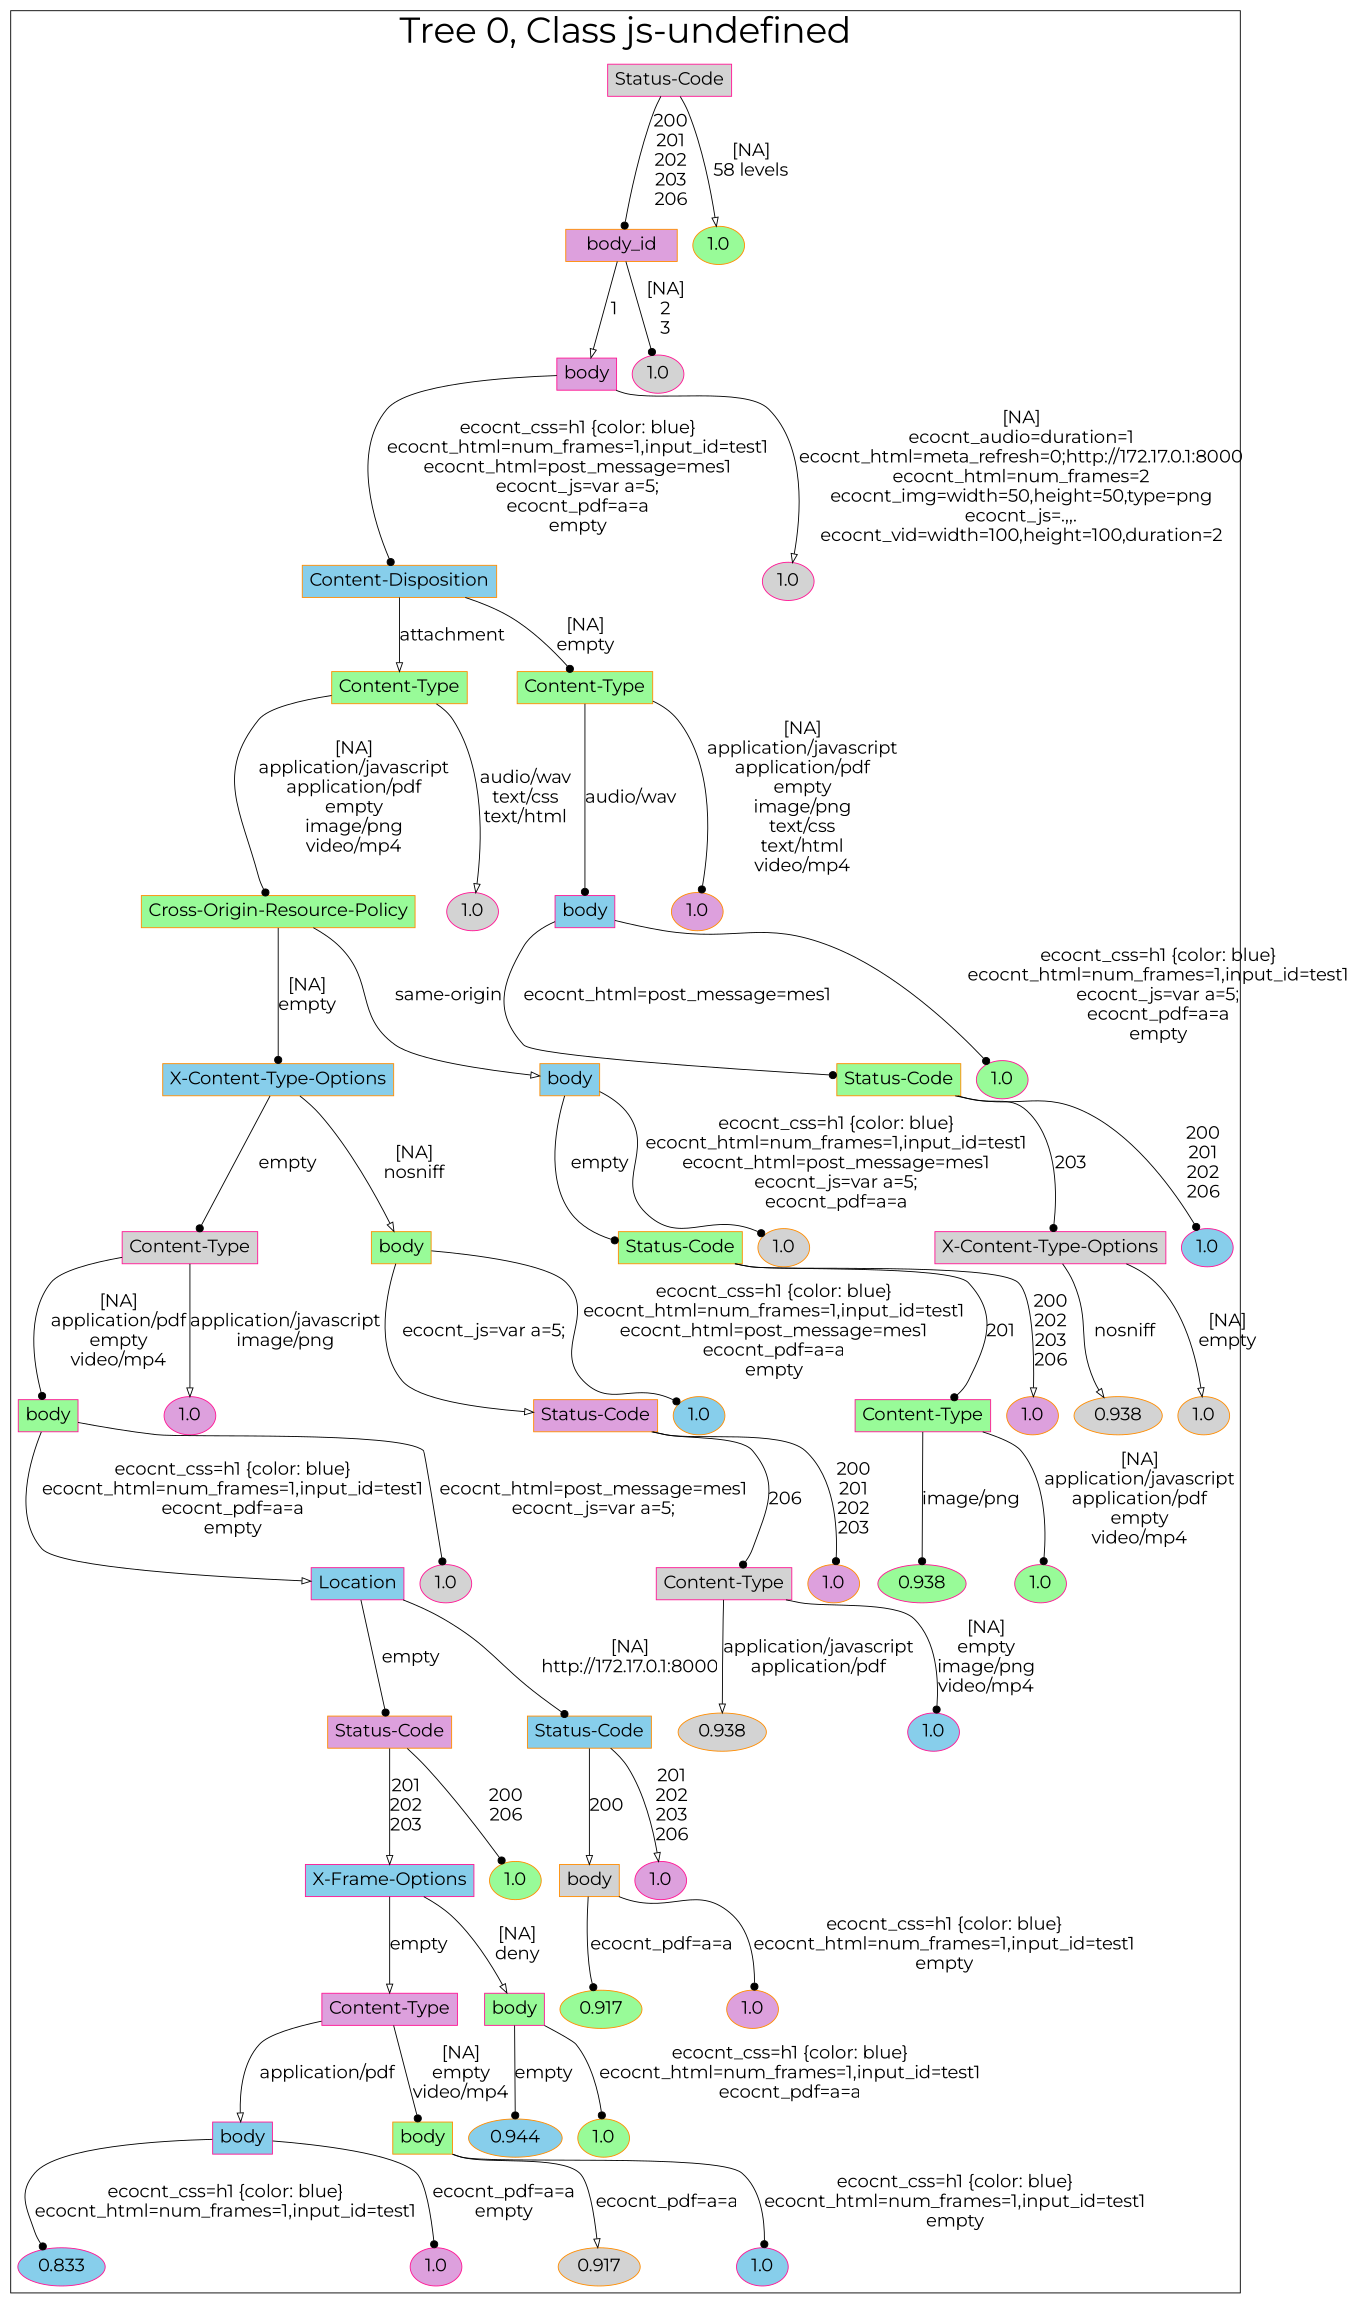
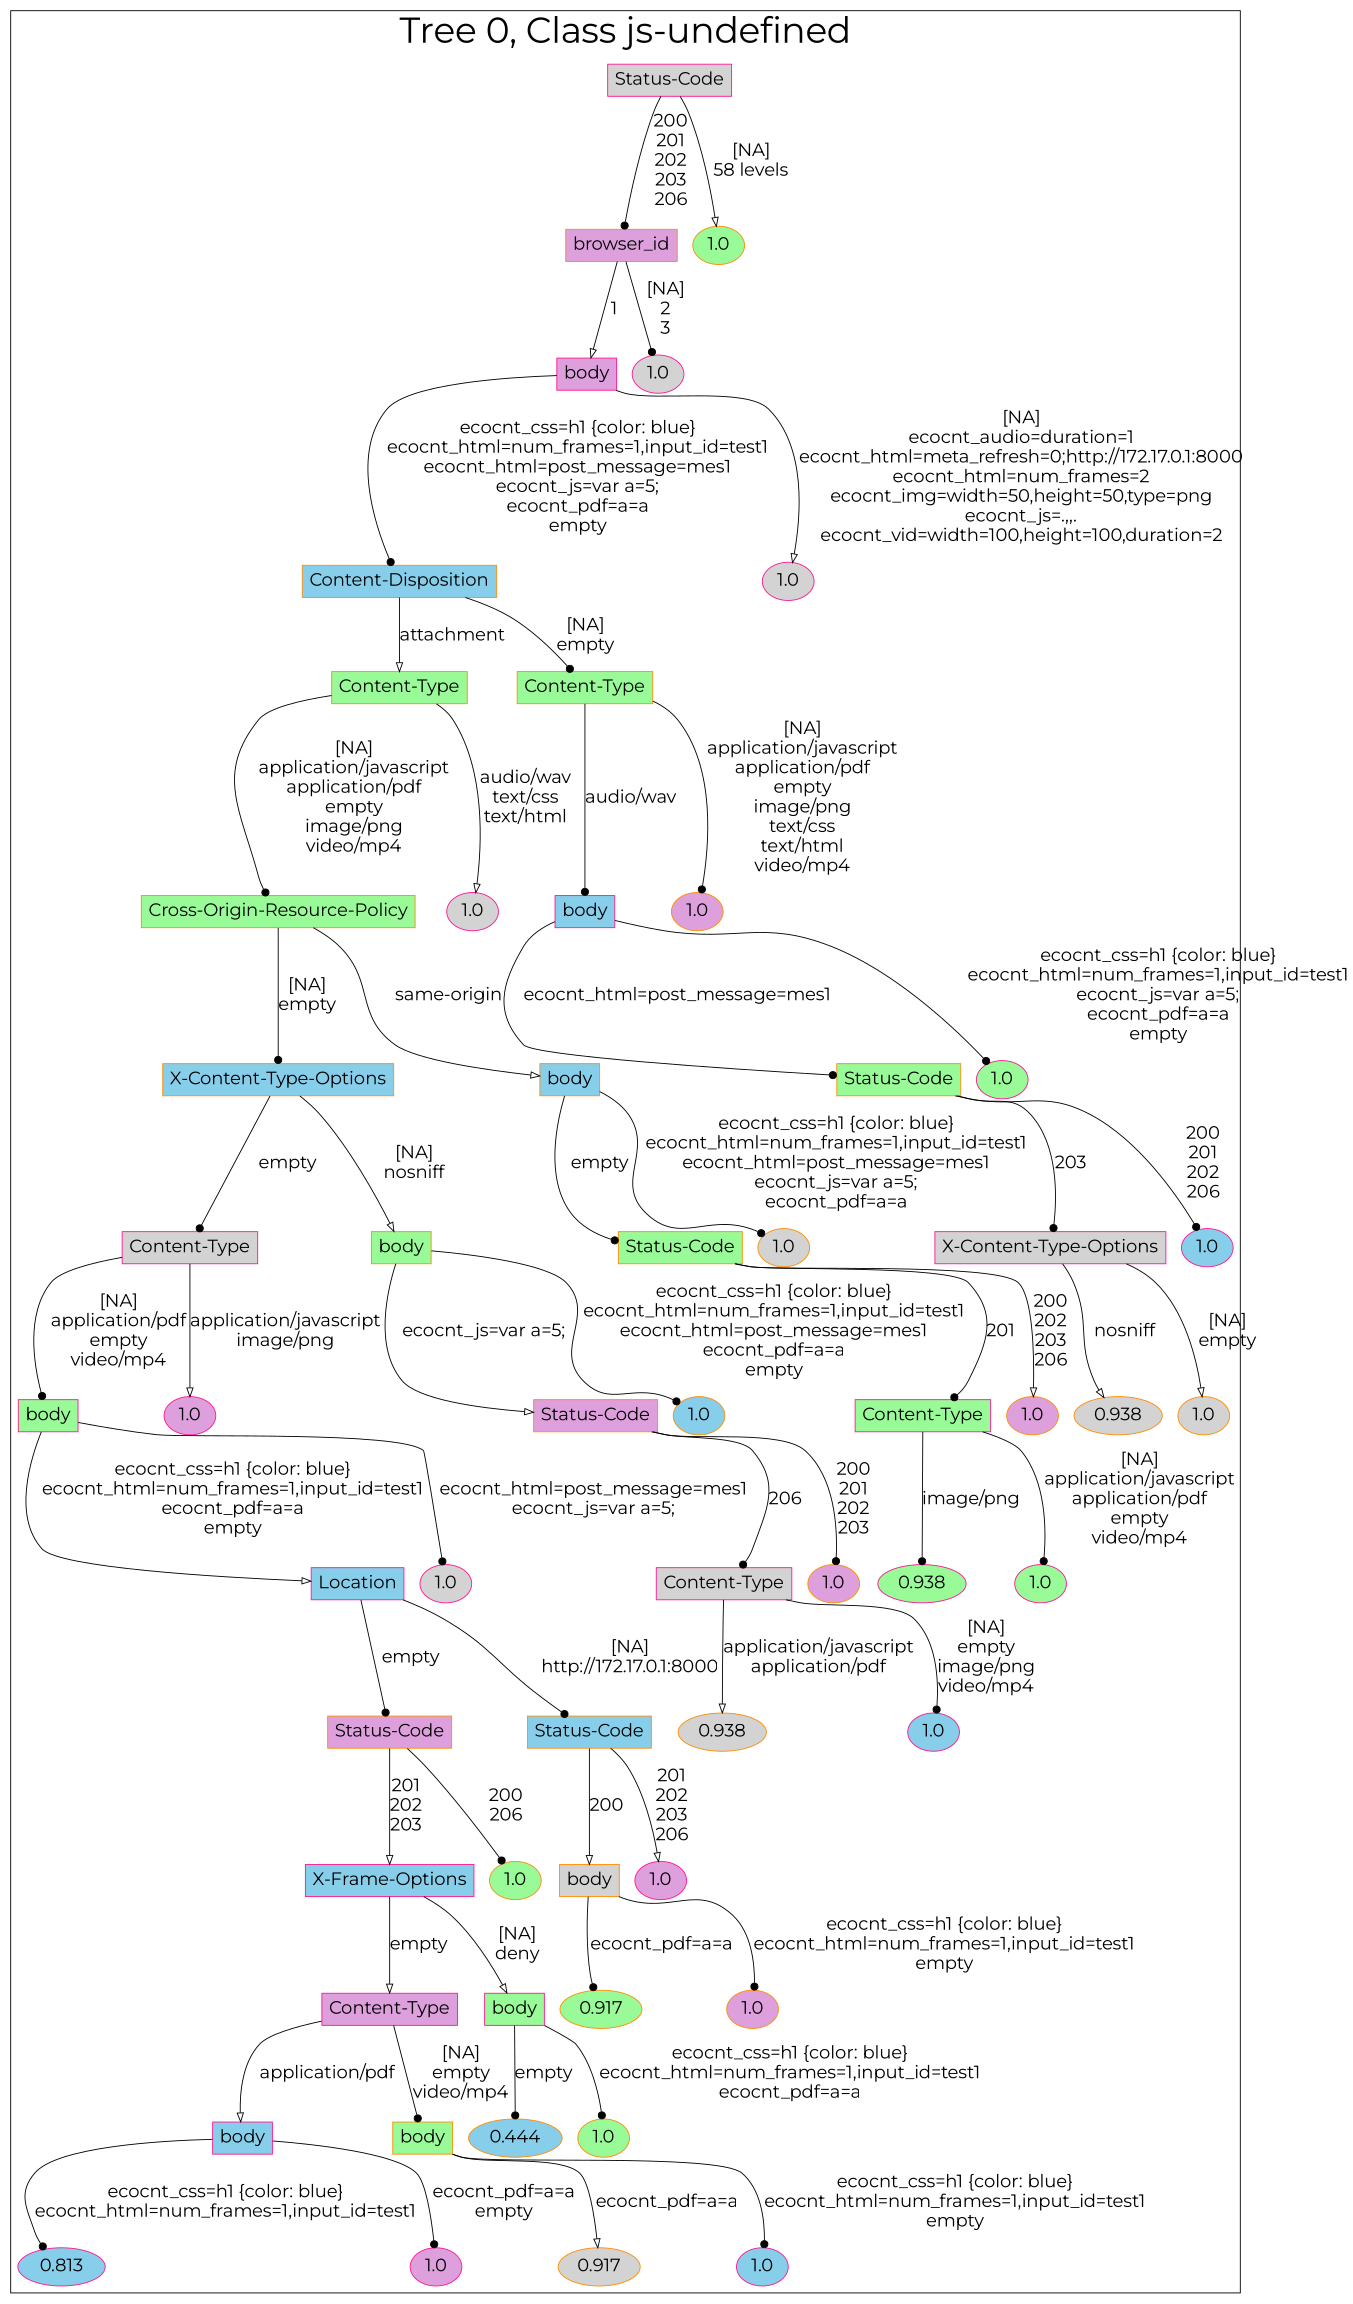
node "body_id": label "body_id" -> "browser_id"
node "0.944": label "0.944" -> "0.444"
node "0.833": label "0.833" -> "0.813"
